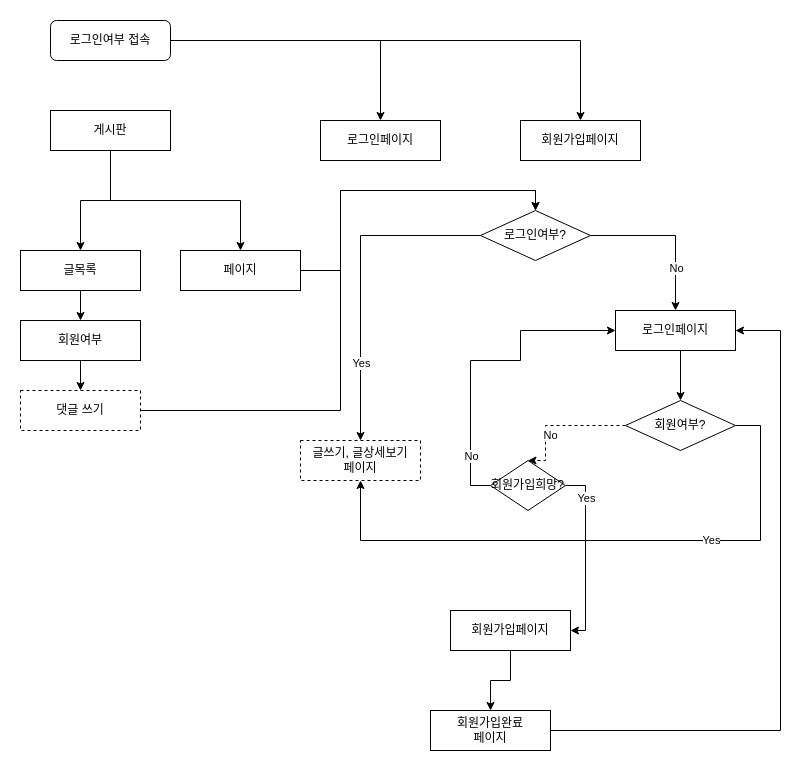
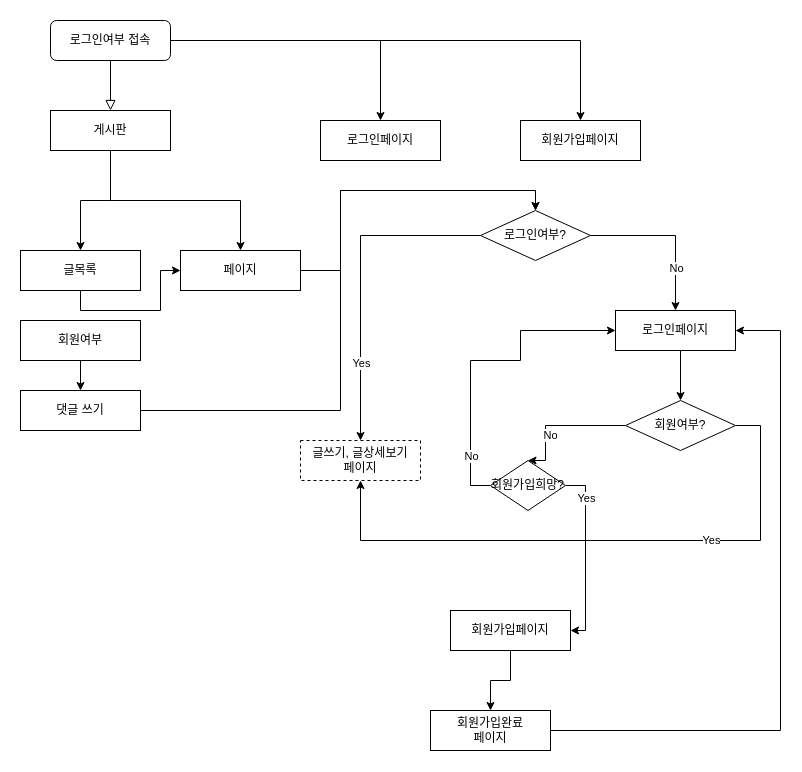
edge "로그인여부 접속" -> "게시판": added
edge "글목록" -> "회원여부": now "글목록" -> "페이지"
node "댓글 쓰기": style dashed -> solid
edge "회원여부?" -> "회원가입희망?": style dashed -> solid
